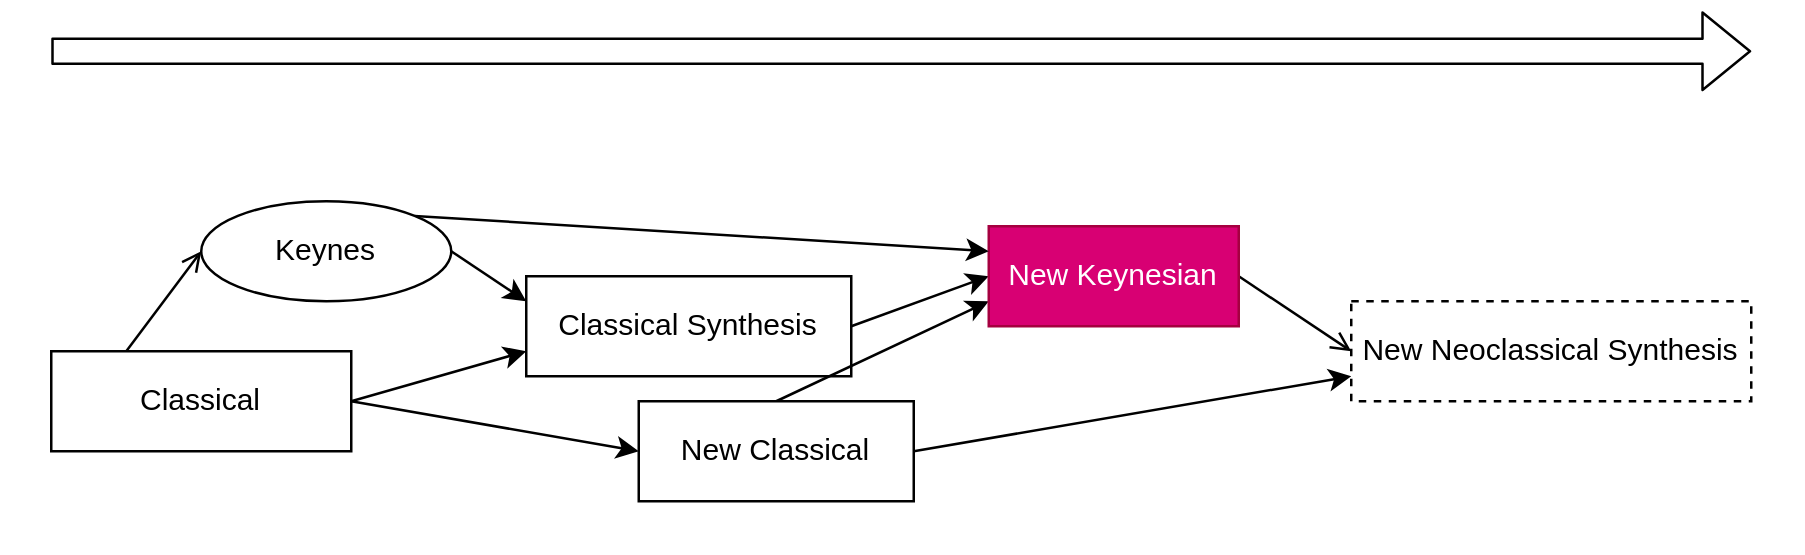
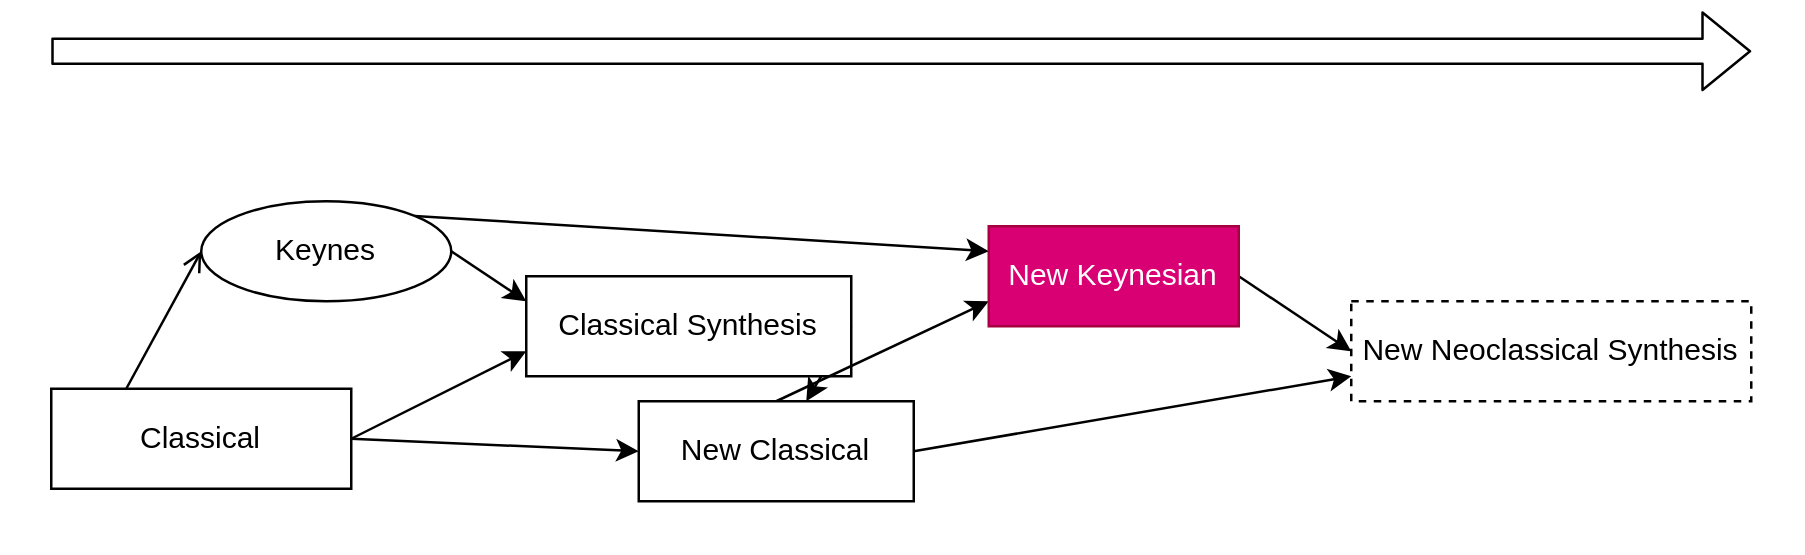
edge "Classical Synthesis" -> "New Keynesian": now "Classical Synthesis" -> "New Classical"
edge "New Keynesian" -> "New Neoclassical Synthesis": arrowhead open -> classic
node "Classical": moved (201, 401) -> (201, 439)
